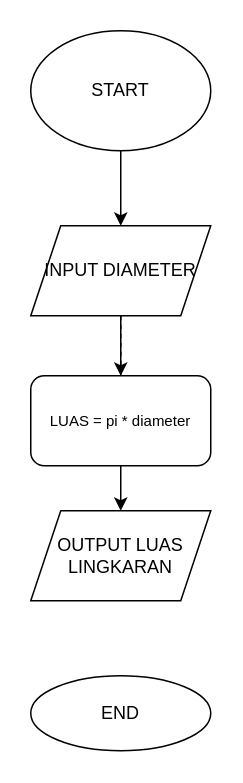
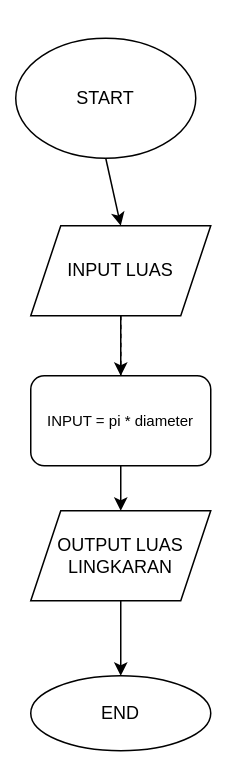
node "START": moved (121, 91) -> (106, 98)
node "INPUT DIAMETER": label "INPUT DIAMETER" -> "INPUT LUAS"
node "LUAS = pi * diameter": label "LUAS = pi * diameter" -> "INPUT = pi * diameter"
edge "OUTPUT LUAS LINGKARAN" -> "END": added
